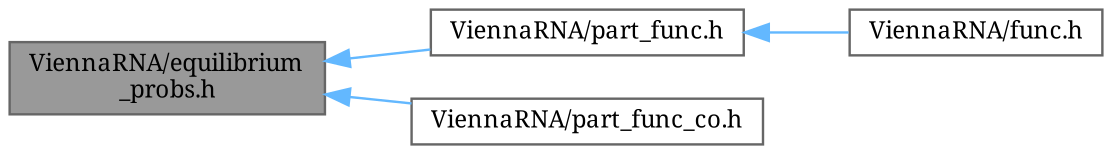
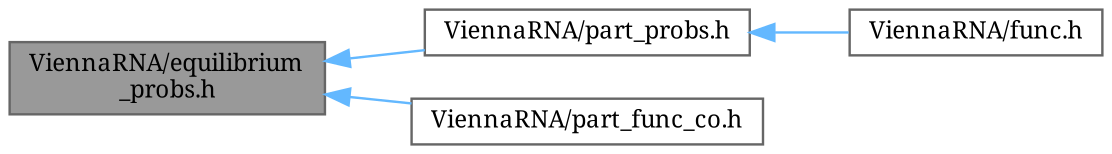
node "ViennaRNA/part_func.h": label "ViennaRNA/part_func.h" -> "ViennaRNA/part_probs.h"
